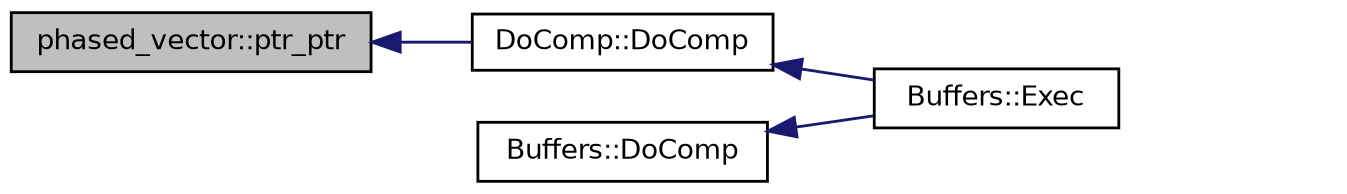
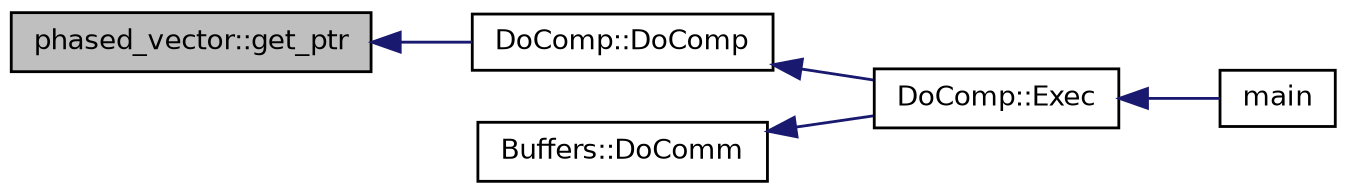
node "phased_vector::ptr_ptr": label "phased_vector::ptr_ptr" -> "phased_vector::get_ptr"
node "Buffers::Exec": label "Buffers::Exec" -> "DoComp::Exec"
node "main": added
node "Buffers::DoComp": label "Buffers::DoComp" -> "Buffers::DoComm"
